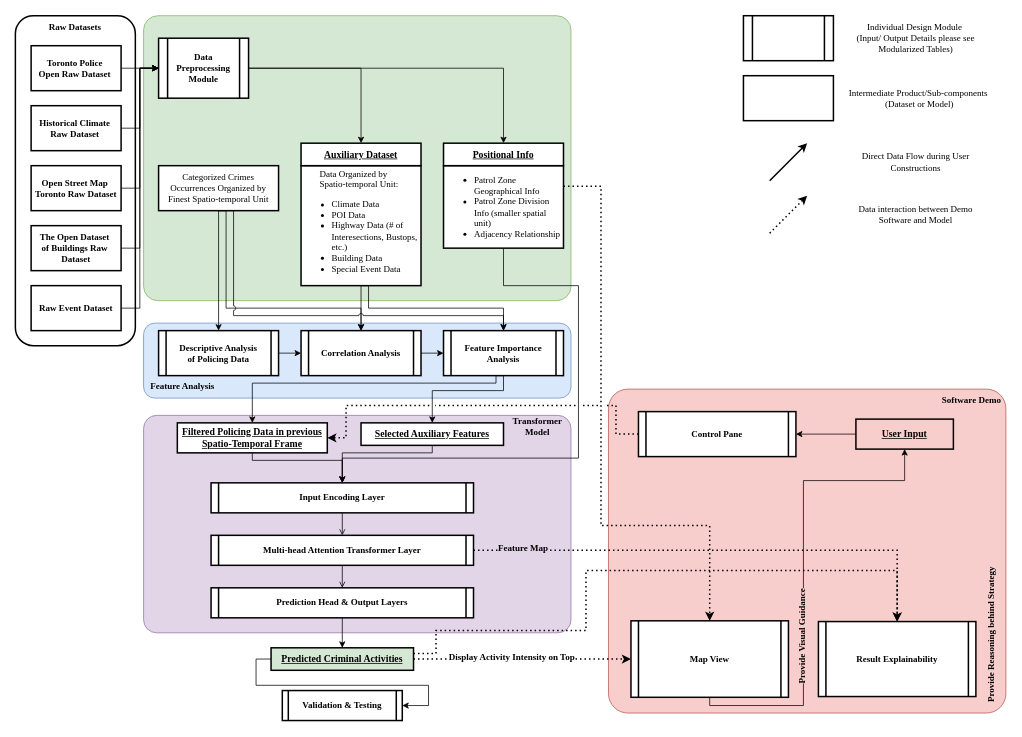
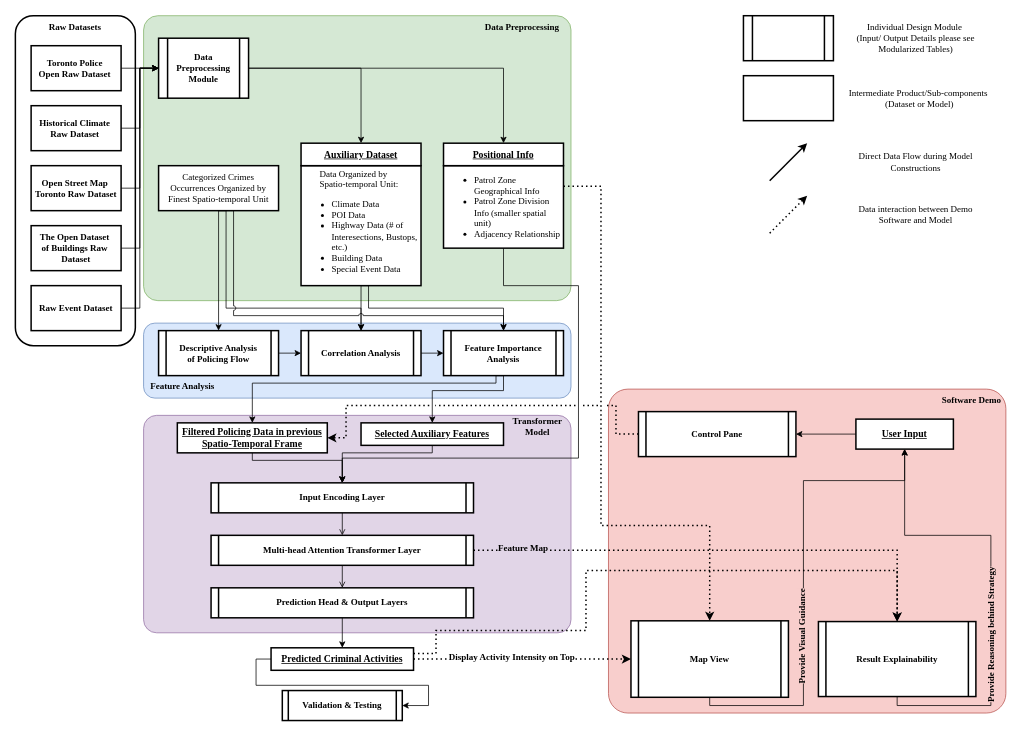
node "Data Preprocessing": added
node "Direct Data Flow during User Constructions": label "Direct Data Flow during User Constructions" -> "Direct Data Flow during Model Constructions"
node "Descriptive Analysis of Policing Data": label "Descriptive Analysis of Policing Data" -> "Descriptive Analysis of Policing Flow"
node "User Input": fillcolor #f8cecc -> #ffffff
edge "Result Explainability" -> "User Input": added
node "Predicted Criminal Activities": fillcolor #d5e8d4 -> #ffffff
